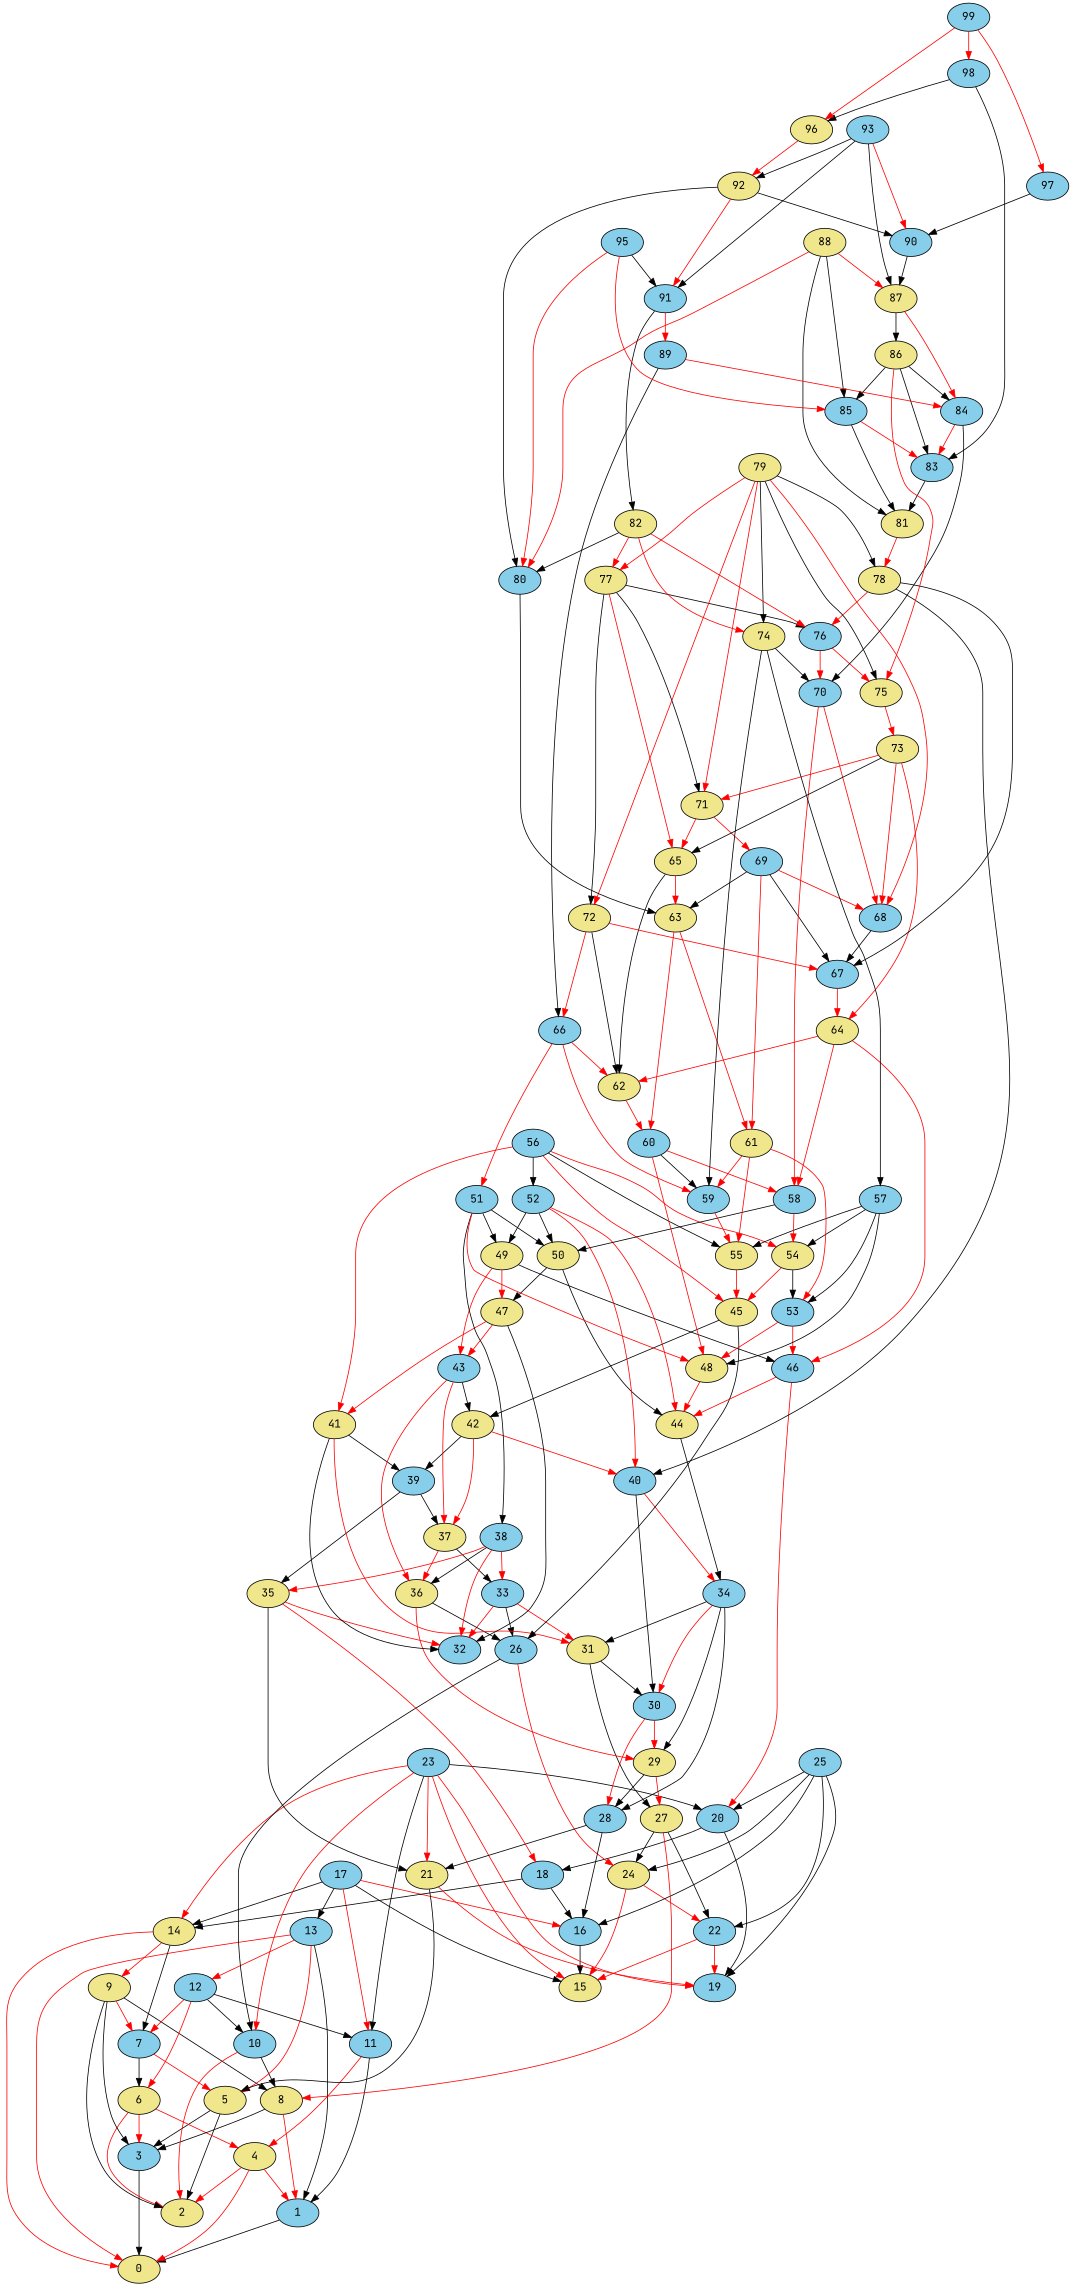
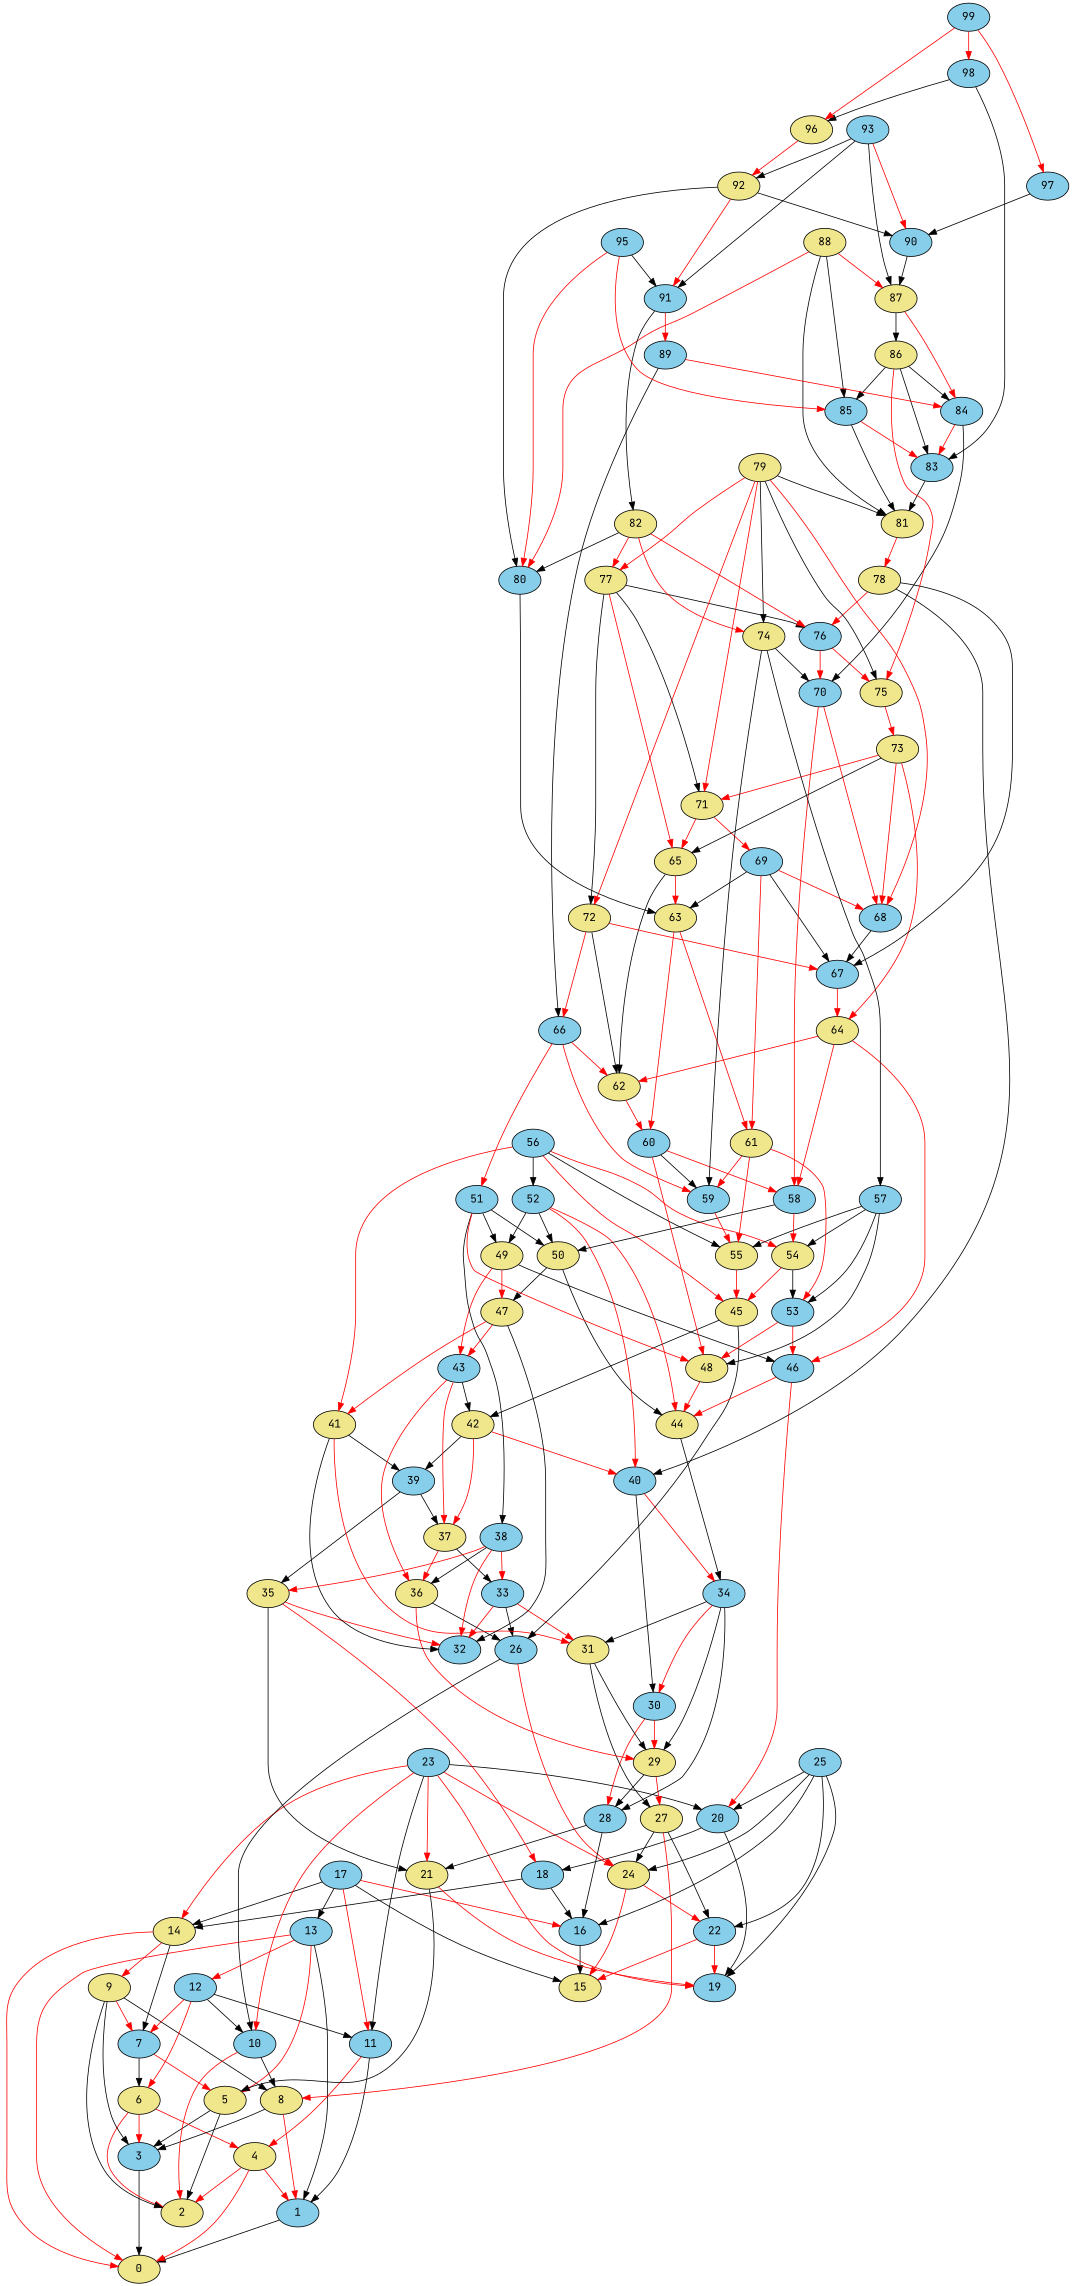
edge "79" -> "78": now "79" -> "81"
edge "31" -> "30": now "31" -> "29"
edge "23" -> "15": now "23" -> "24"
